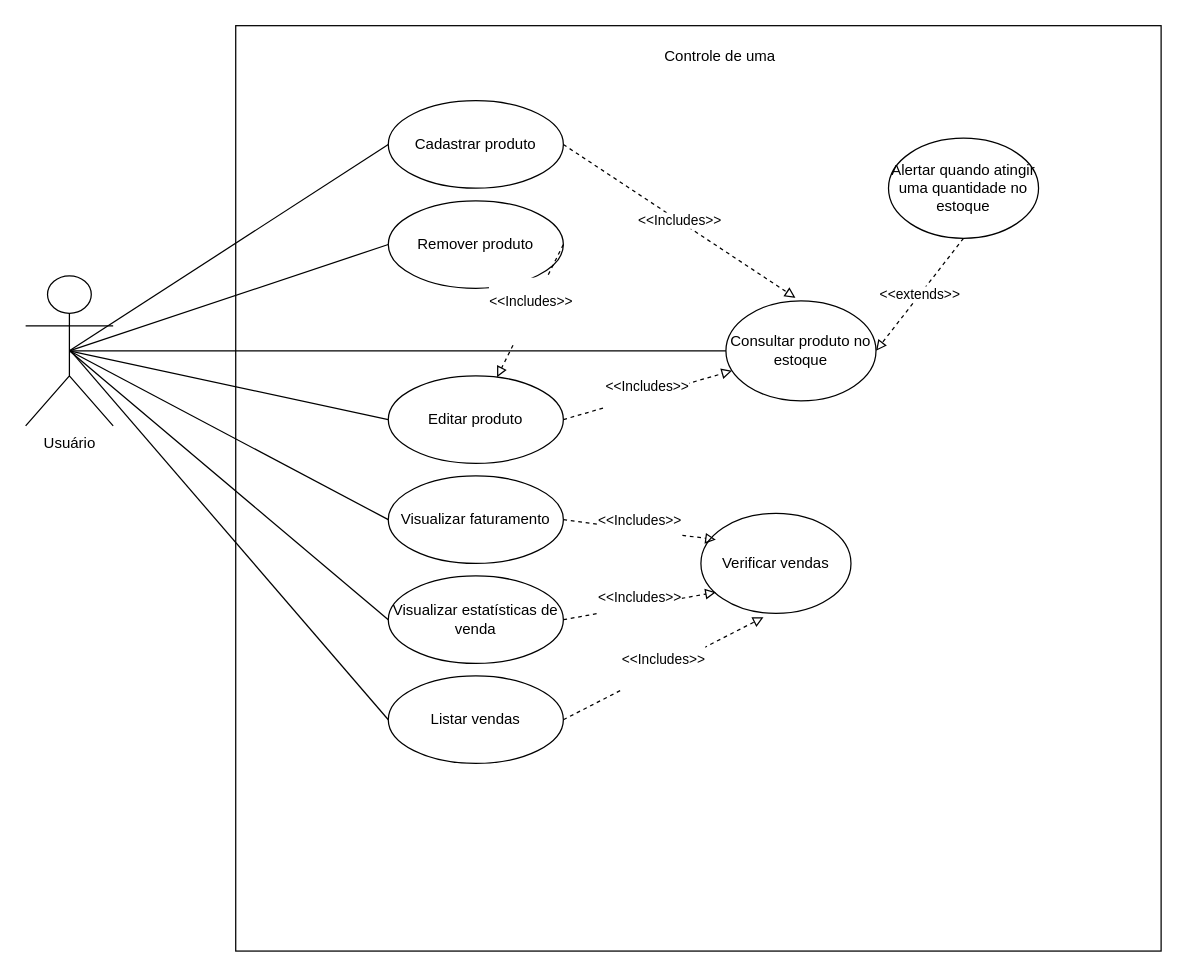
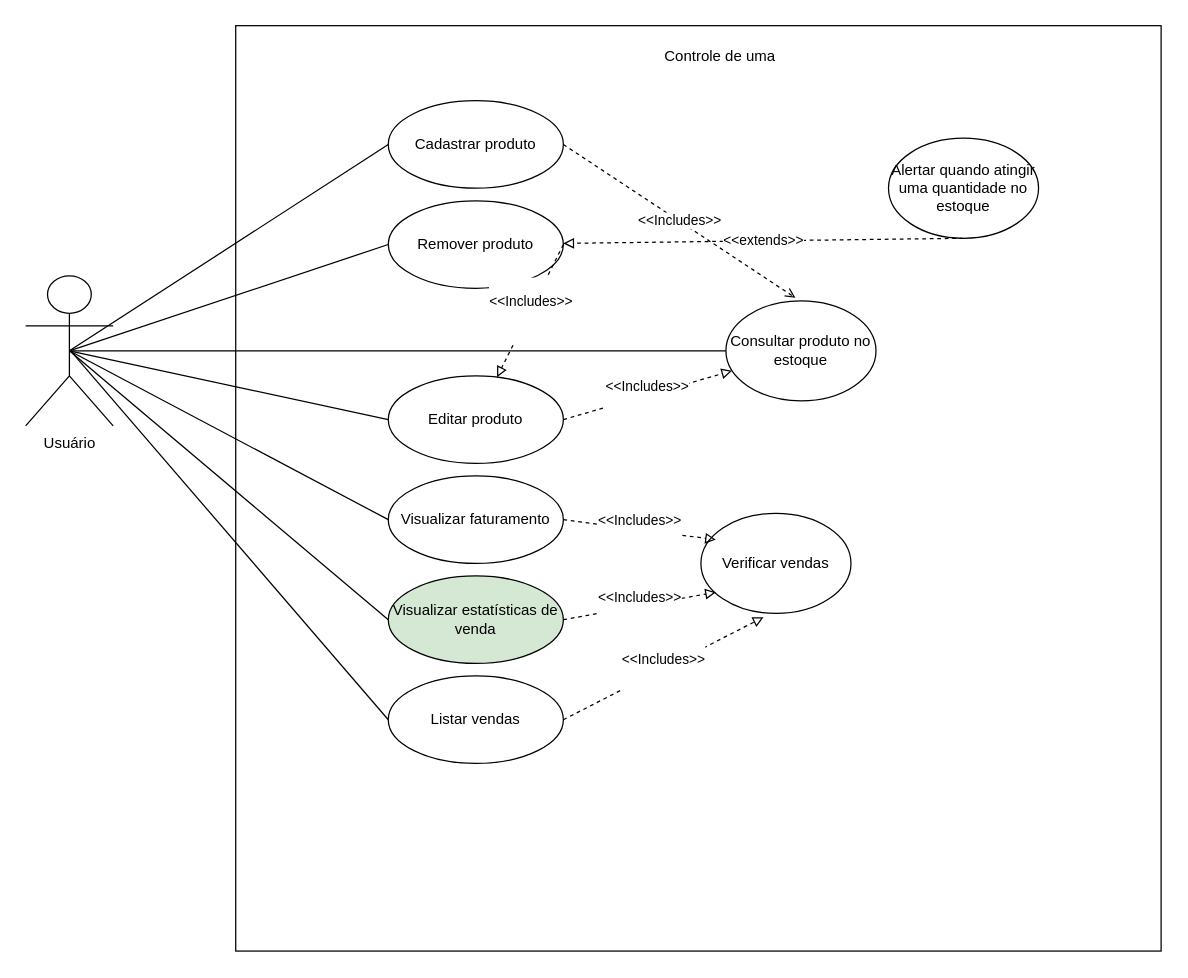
edge "Alertar quando atingir uma quantidade no estoque" -> "Consultar produto no estoque": now "Alertar quando atingir uma quantidade no estoque" -> "Remover produto"
edge "Cadastrar produto" -> "Consultar produto no estoque": arrowhead block -> open
node "Visualizar estatísticas de venda": fillcolor #ffffff -> #d5e8d4
